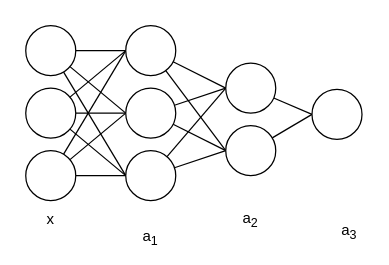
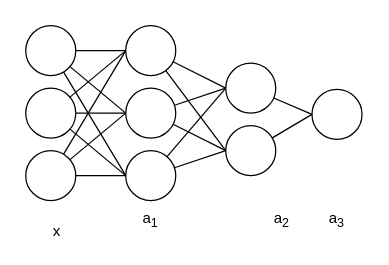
node "x": moved (51, 219) -> (57, 232)
node "a2": moved (251, 219) -> (282, 219)
node "a3": moved (349, 232) -> (337, 219)
node "a1": moved (151, 238) -> (151, 219)
